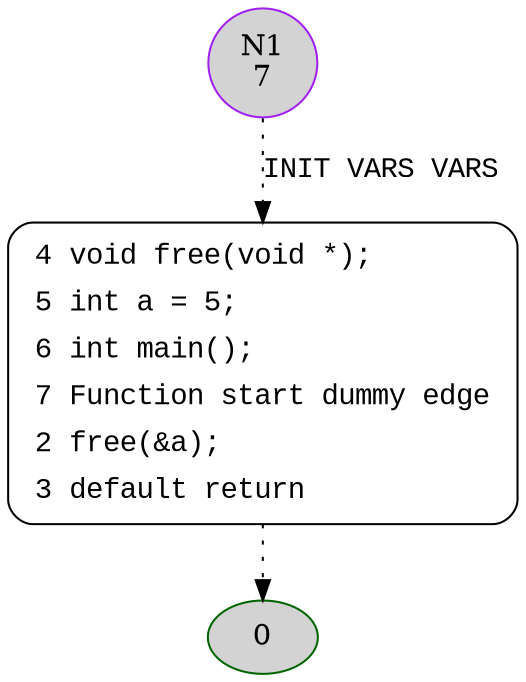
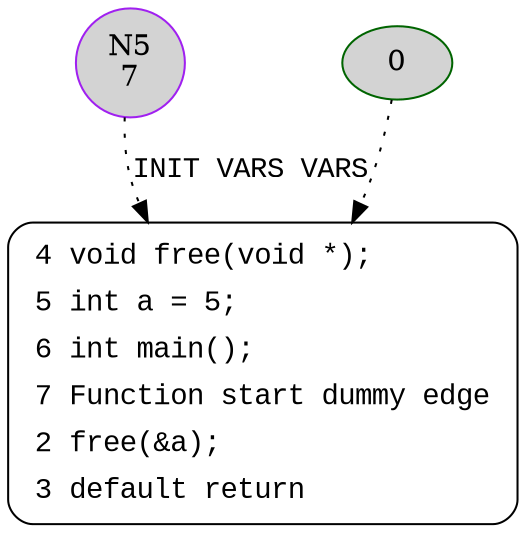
node "N1 7": label "N1 7" -> "N5 7"
edge "4" -> "0": reversed
